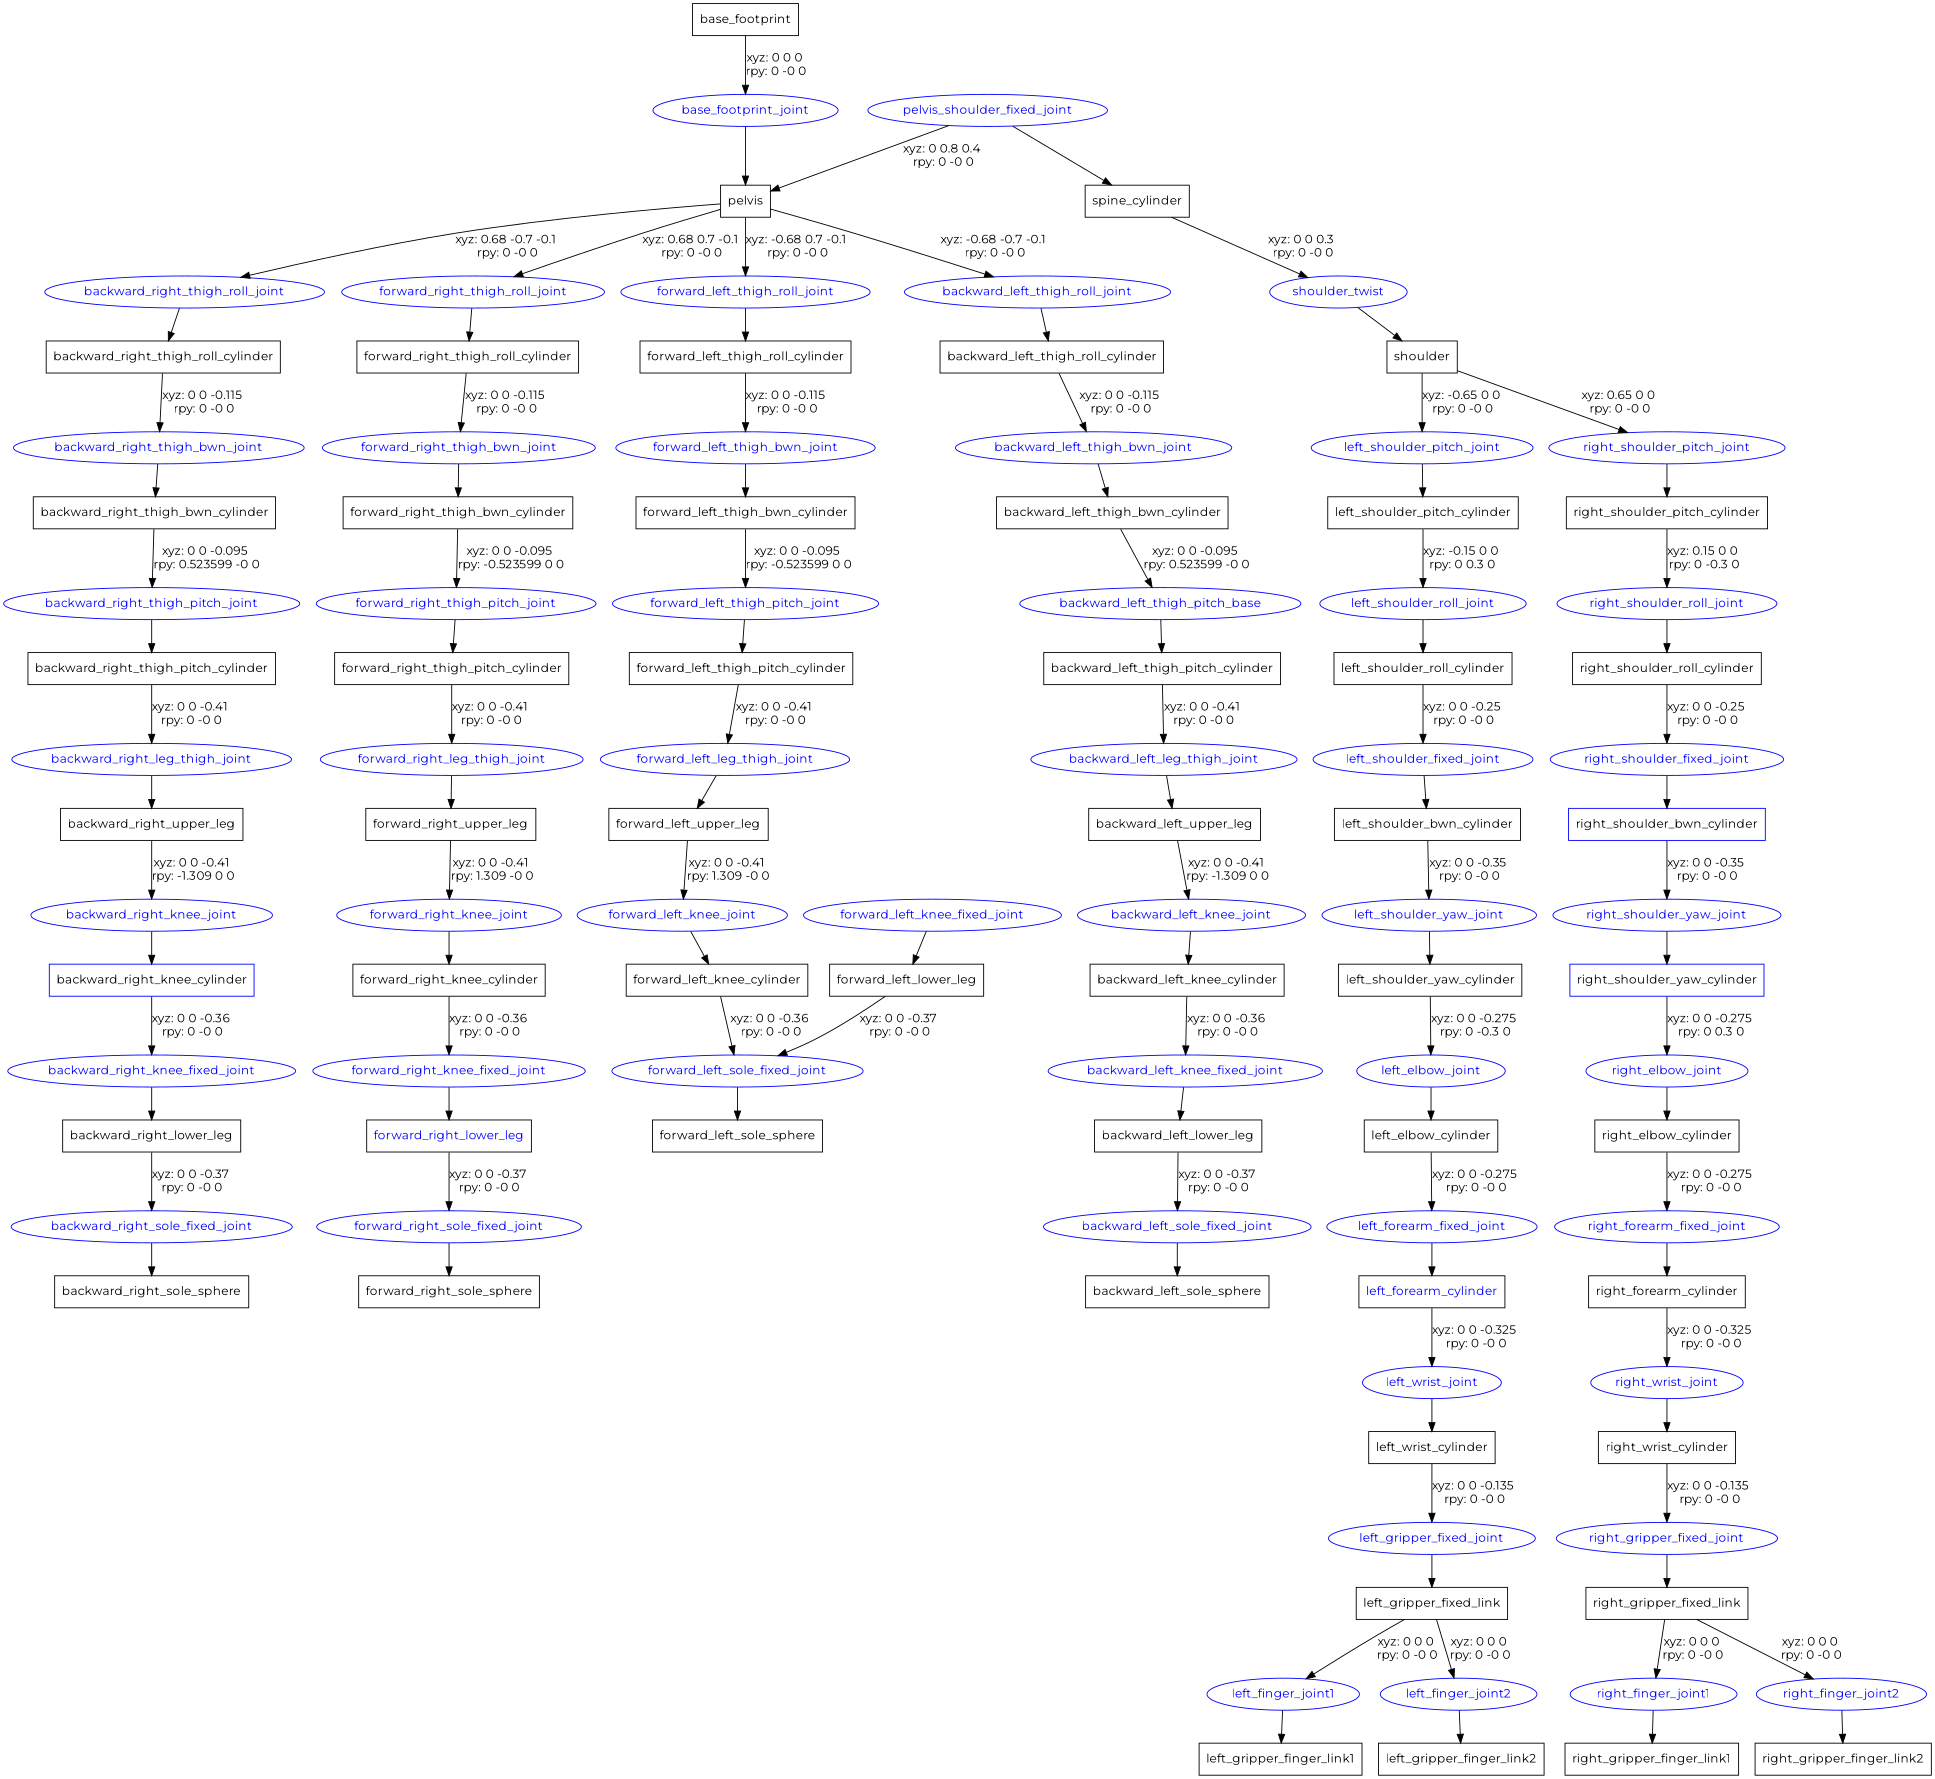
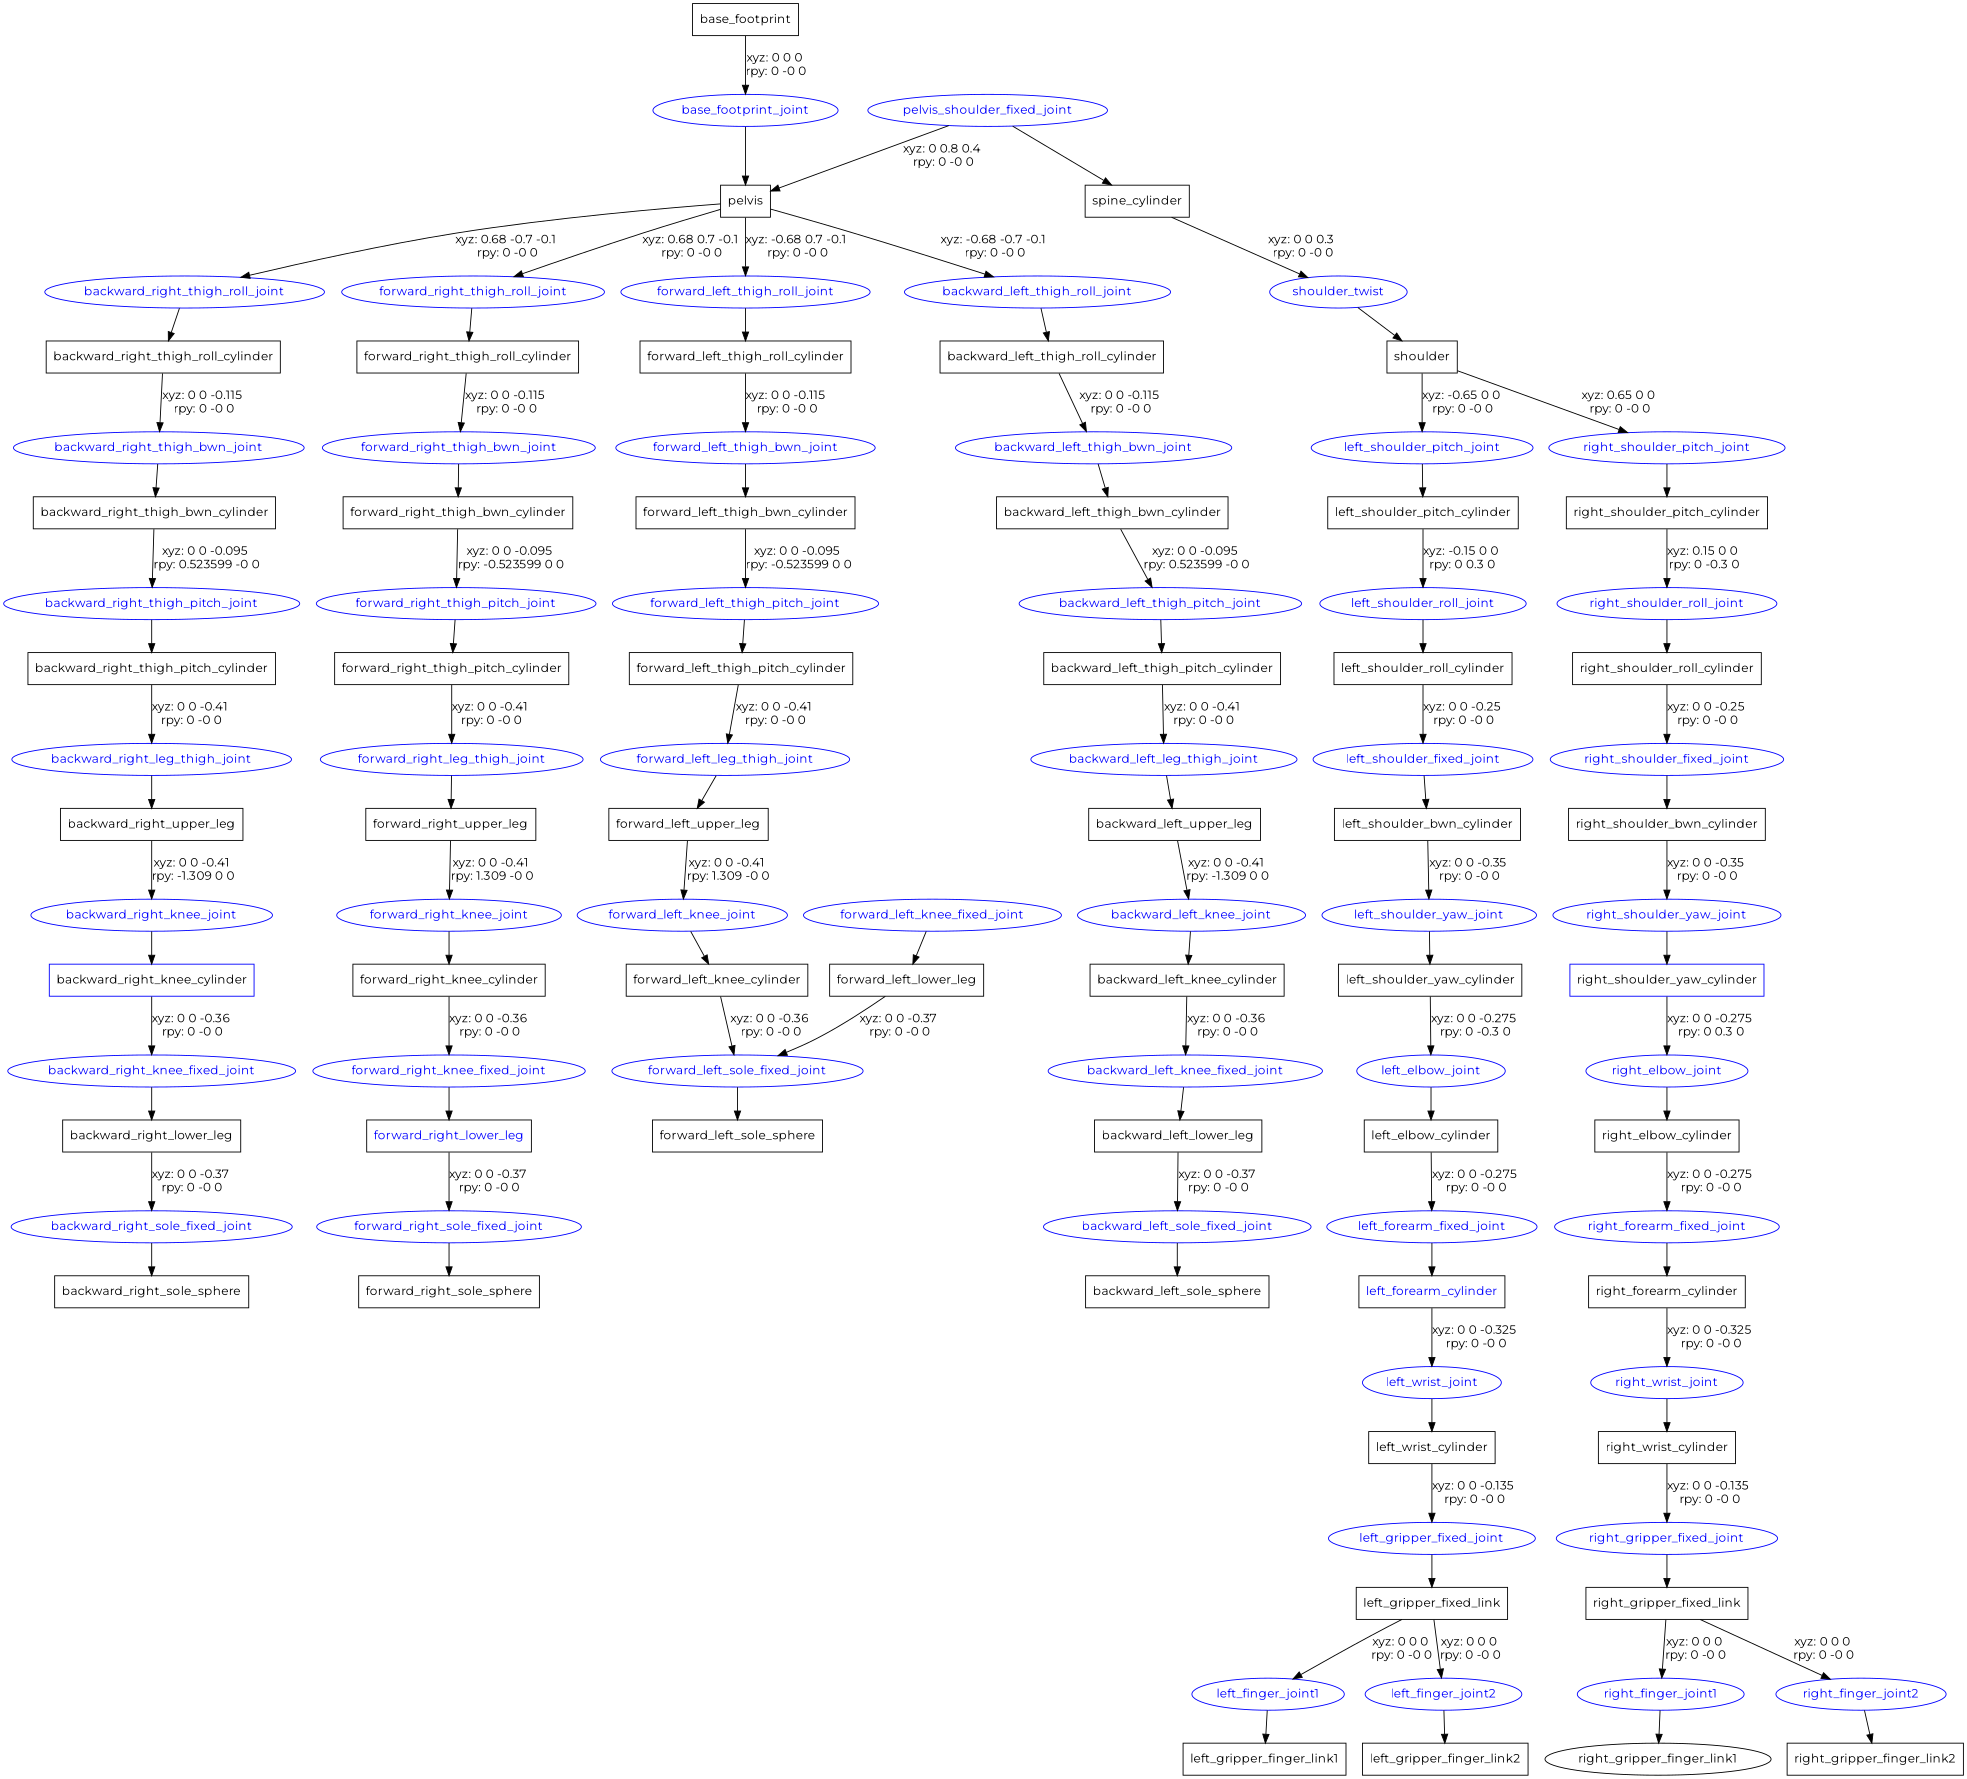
node "backward_left_thigh_pitch_base": label "backward_left_thigh_pitch_base" -> "backward_left_thigh_pitch_joint"
node "right_shoulder_bwn_cylinder": color blue -> black
node "right_gripper_finger_link1": shape box -> ellipse
